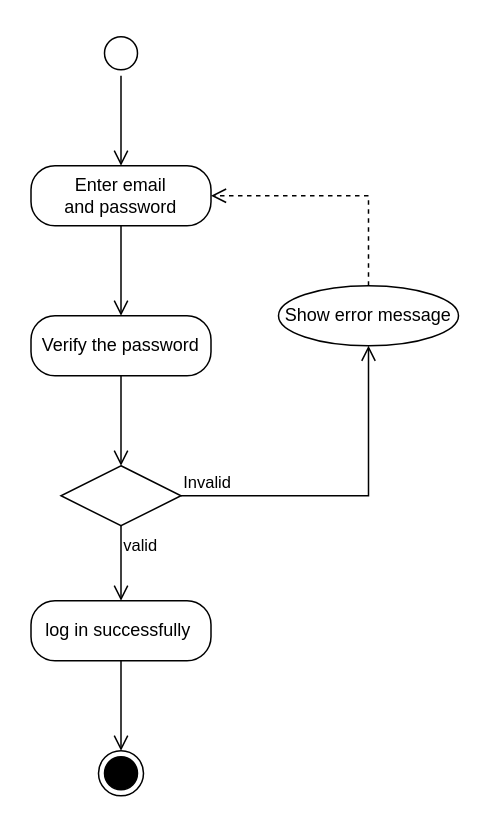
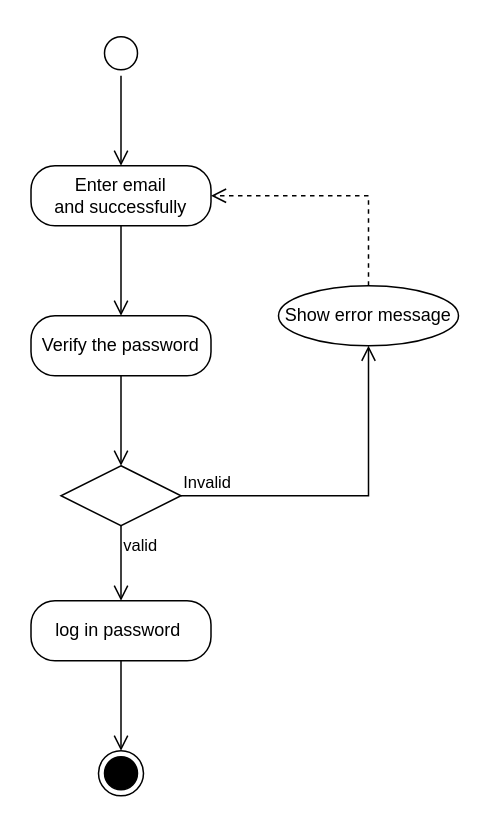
node "Enter email and password": label "Enter email and password" -> "Enter email and successfully"
node "log in successfully": label "log in successfully" -> "log in password"
